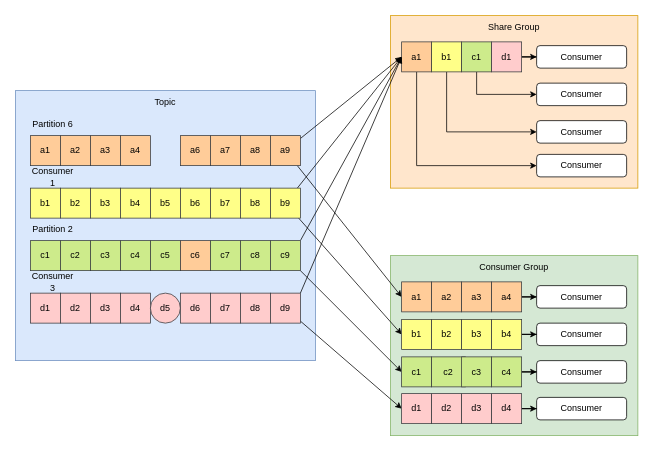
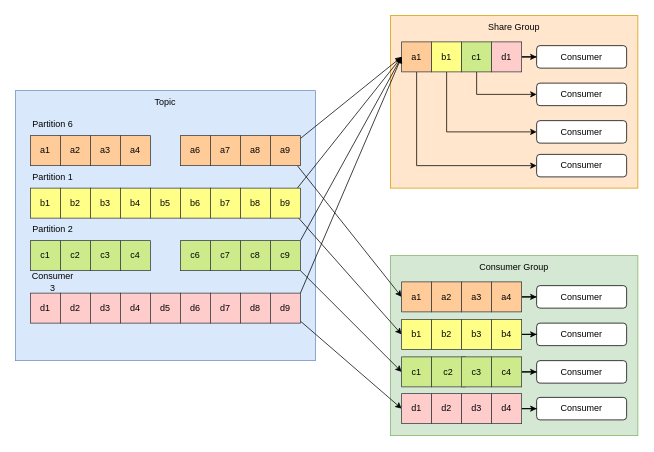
node "Consumer 1": label "Consumer 1" -> "Partition 1"
node "c5": removed
node "c6": fillcolor #ffcc99 -> #cdeb8b
node "d5": shape ellipse -> rectangle
